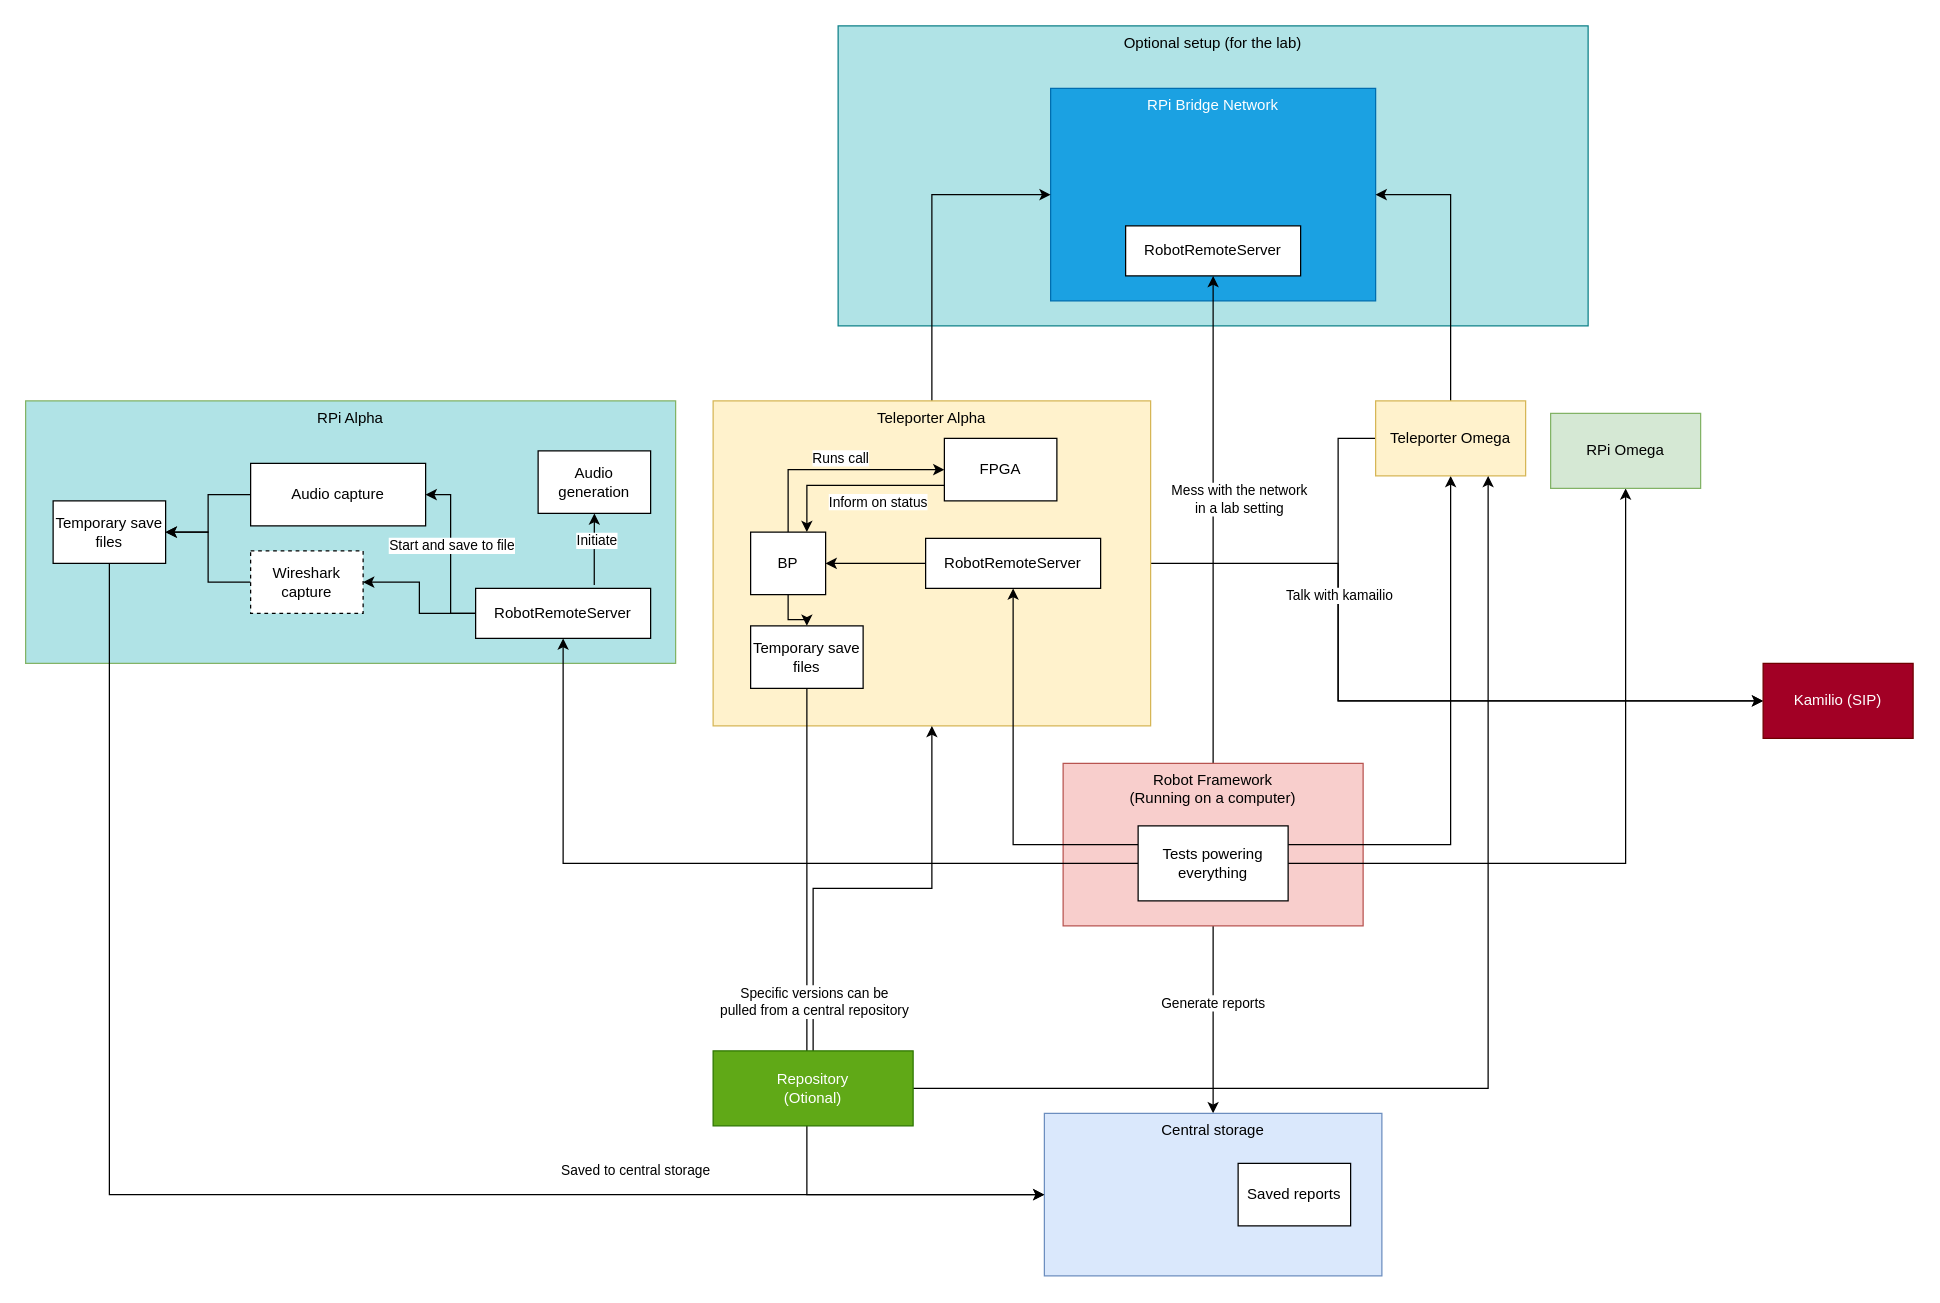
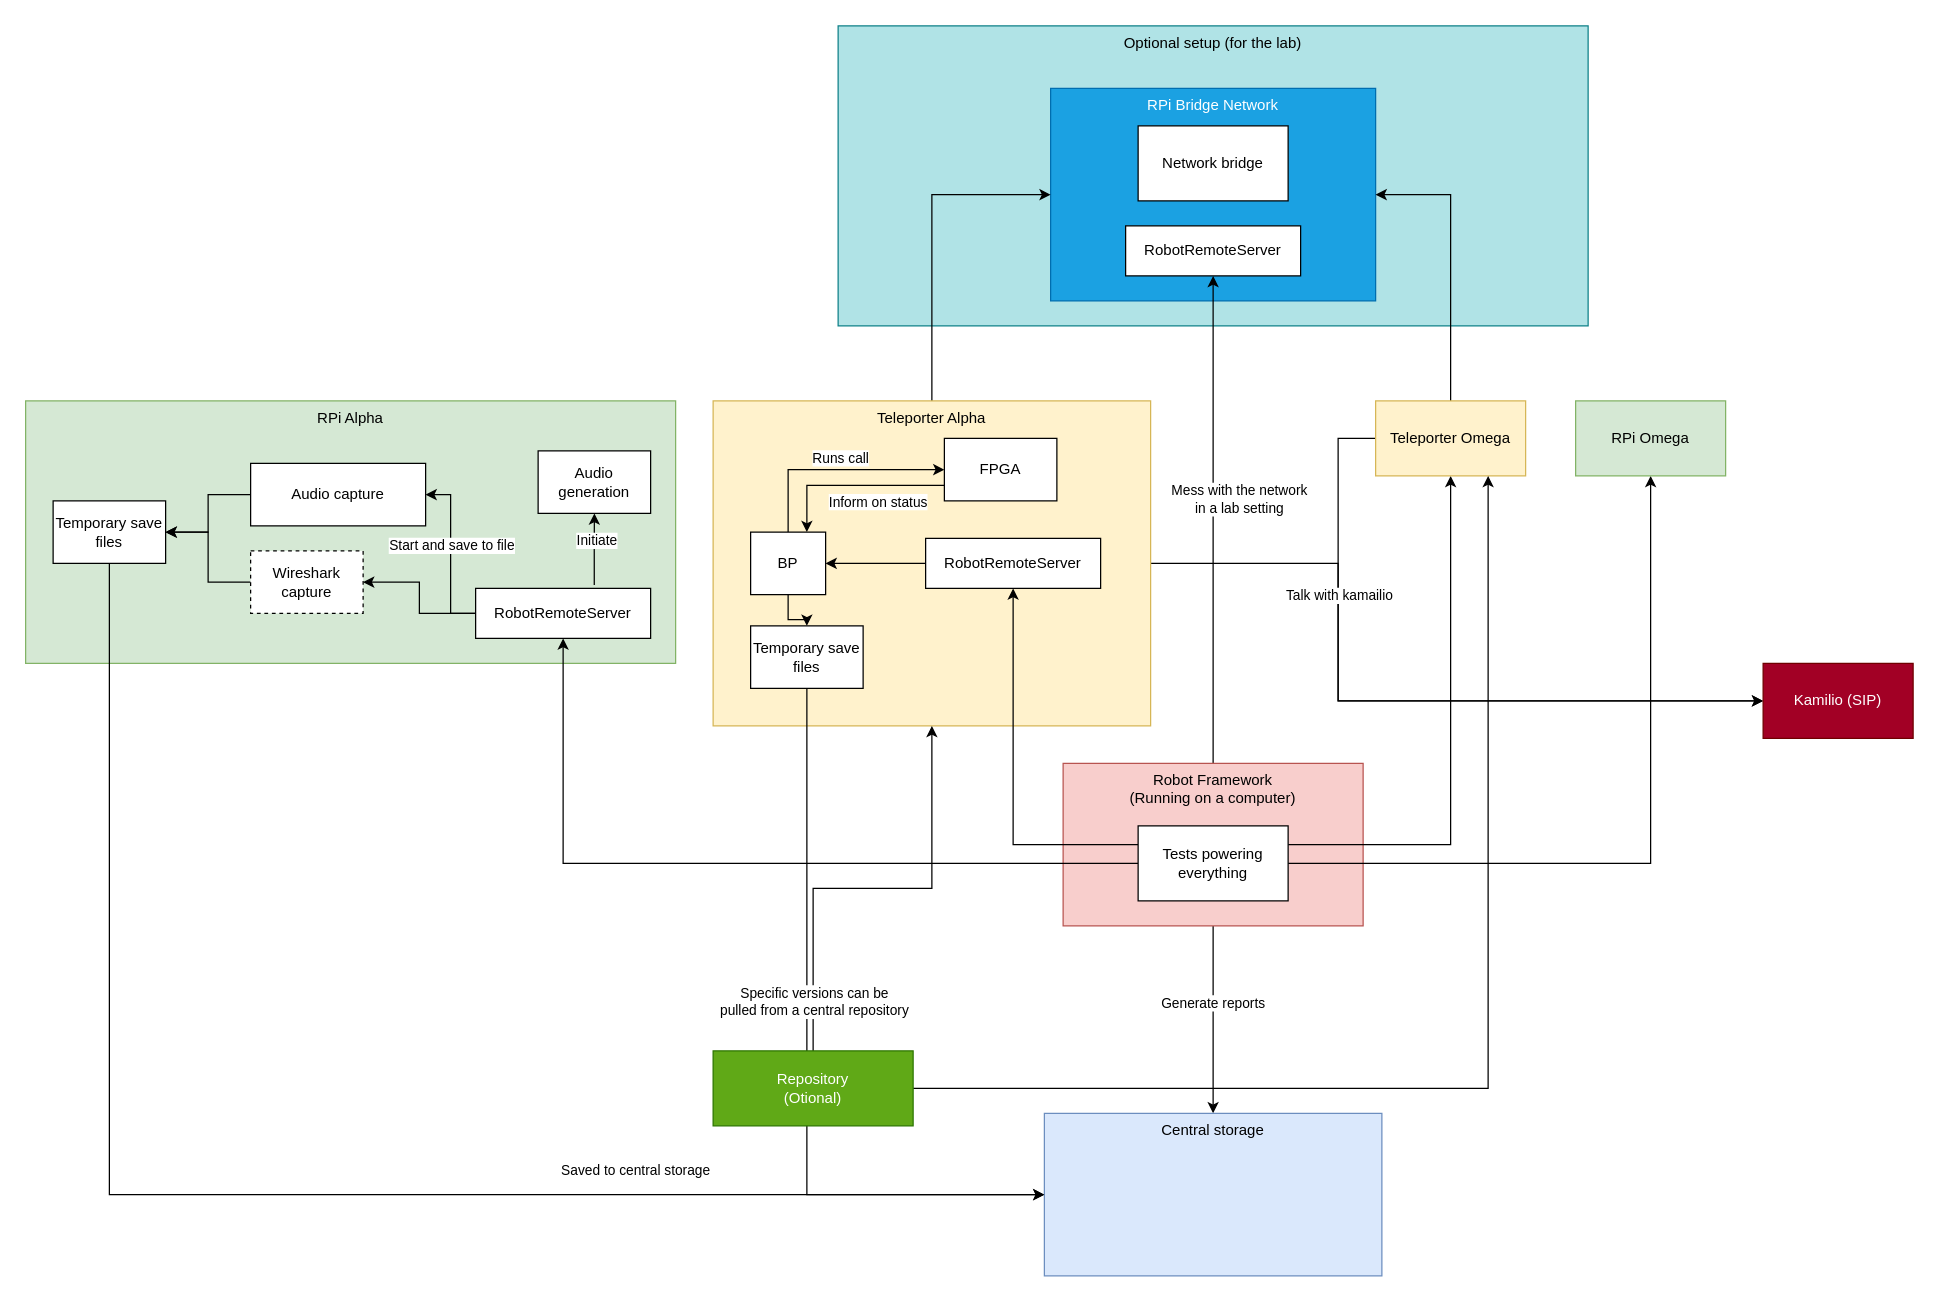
node "Network bridge": added
node "RPi Omega": moved (1626, 451) -> (1651, 438)
node "RPi Alpha": fillcolor #b0e3e6 -> #d5e8d4
node "Saved reports": removed
